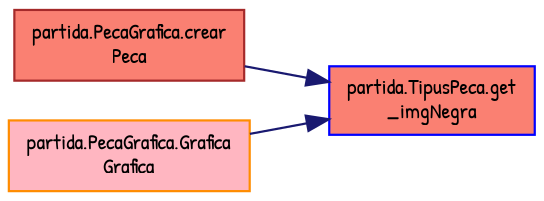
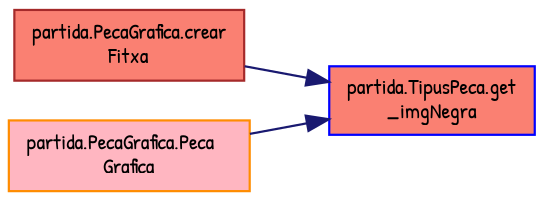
node "partida.PecaGrafica.crear Peca": label "partida.PecaGrafica.crear Peca" -> "partida.PecaGrafica.crear Fitxa"
node "partida.PecaGrafica.Grafica Grafica": label "partida.PecaGrafica.Grafica Grafica" -> "partida.PecaGrafica.Peca Grafica"
